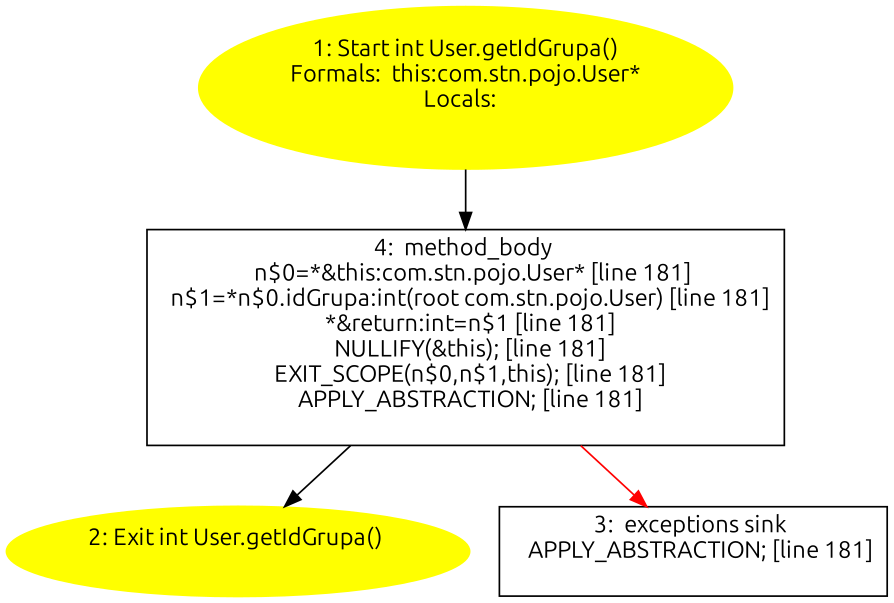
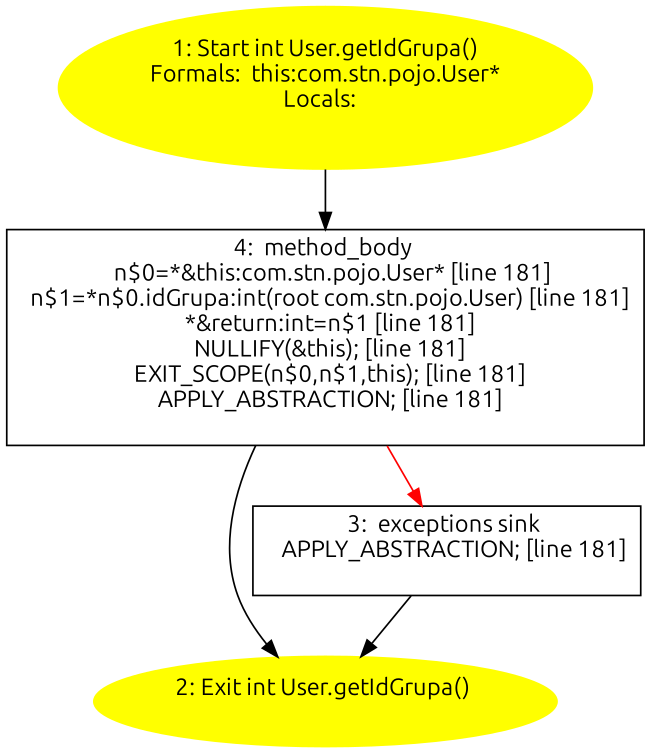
edge "3:  exceptions sink APPLY_ABSTRACTION; [line 181]" -> "2: Exit int User.getIdGrupa()": added
